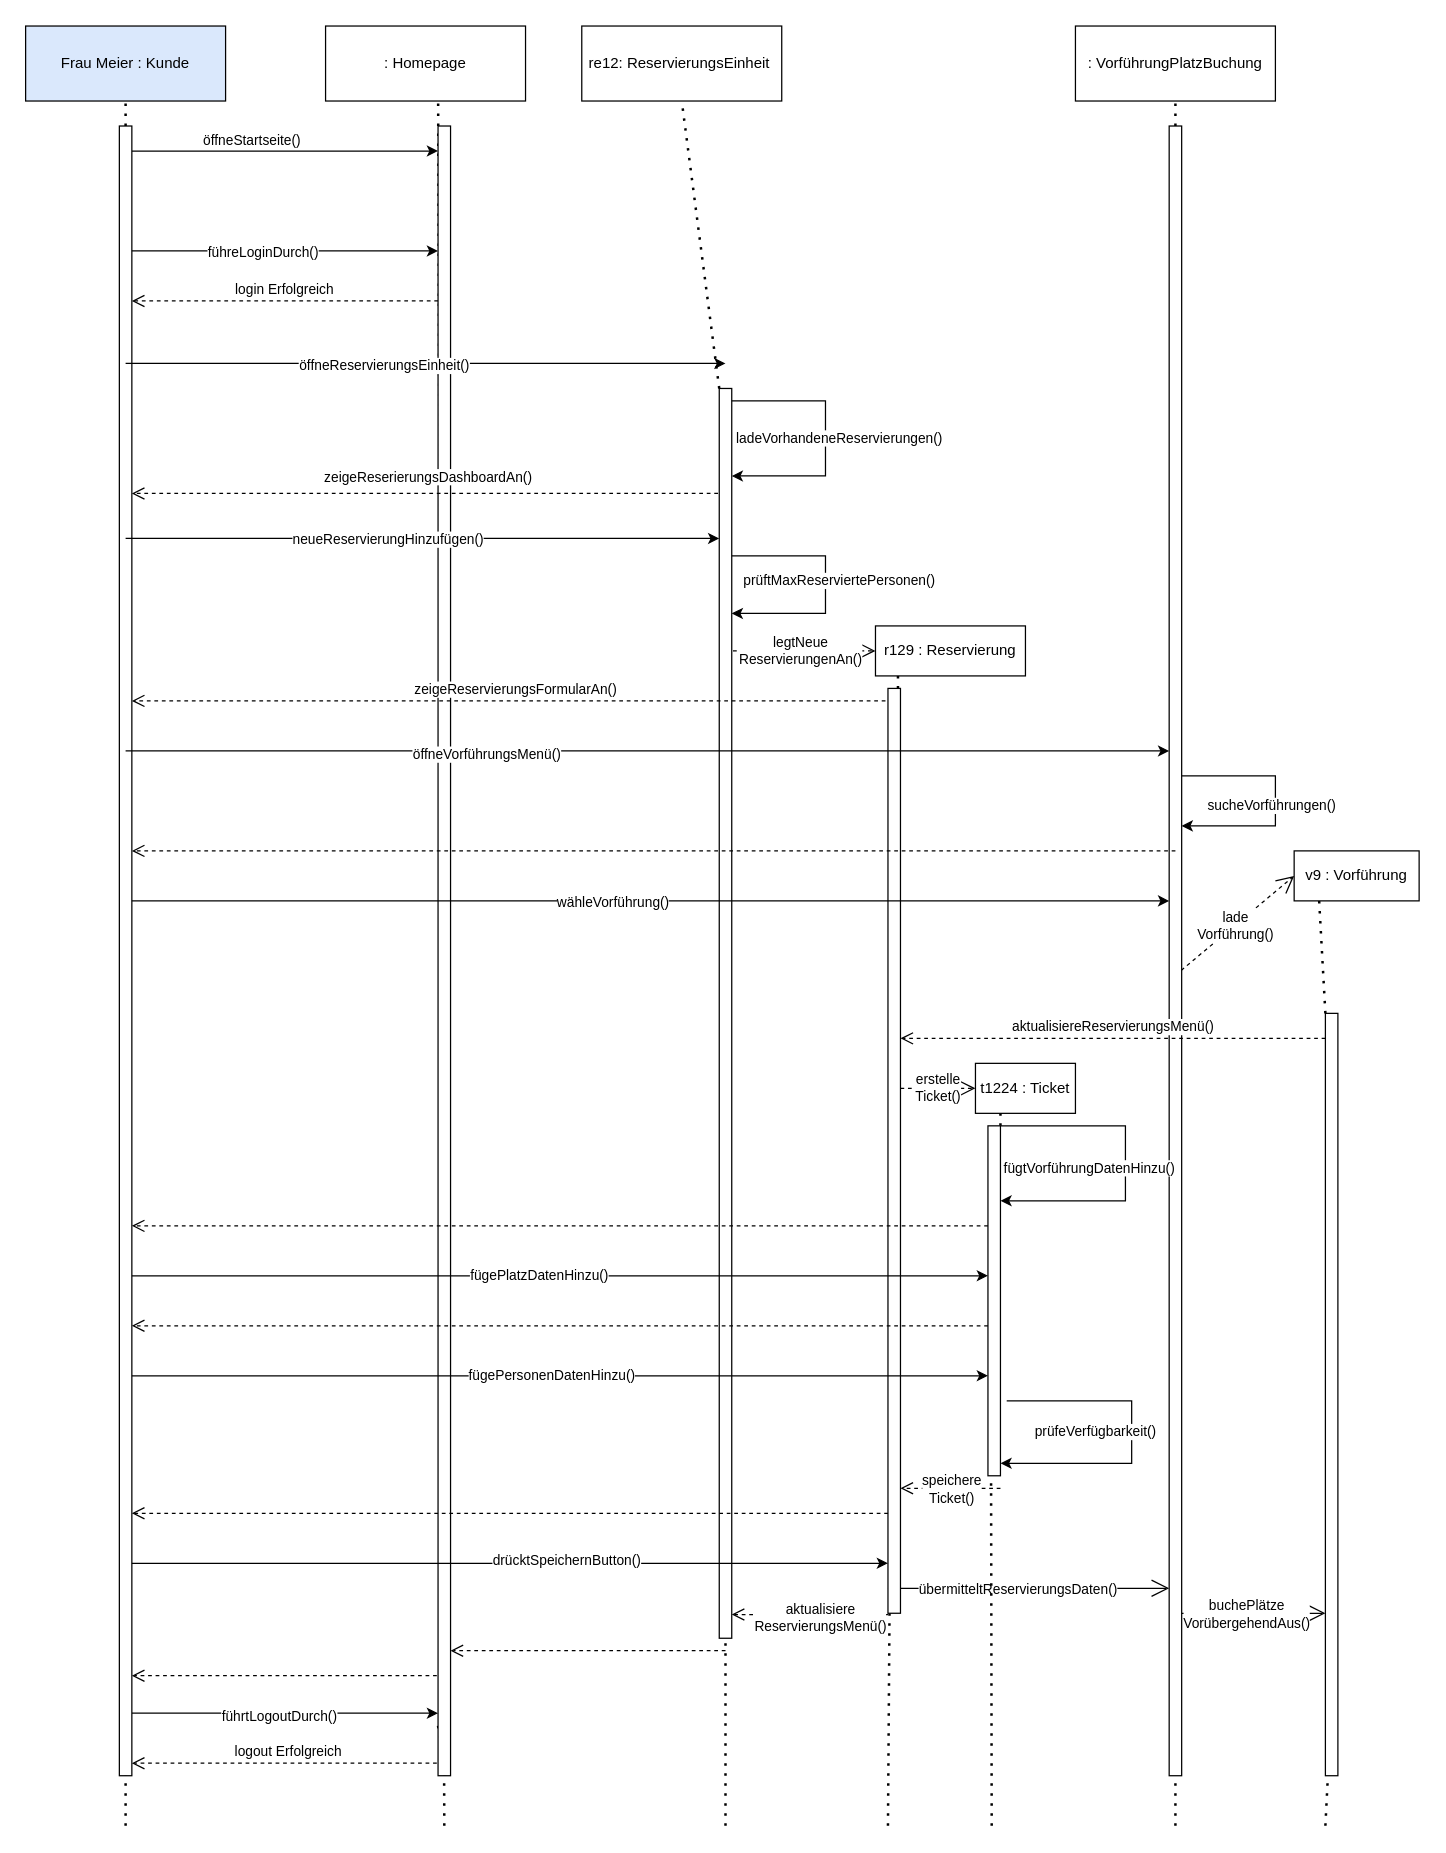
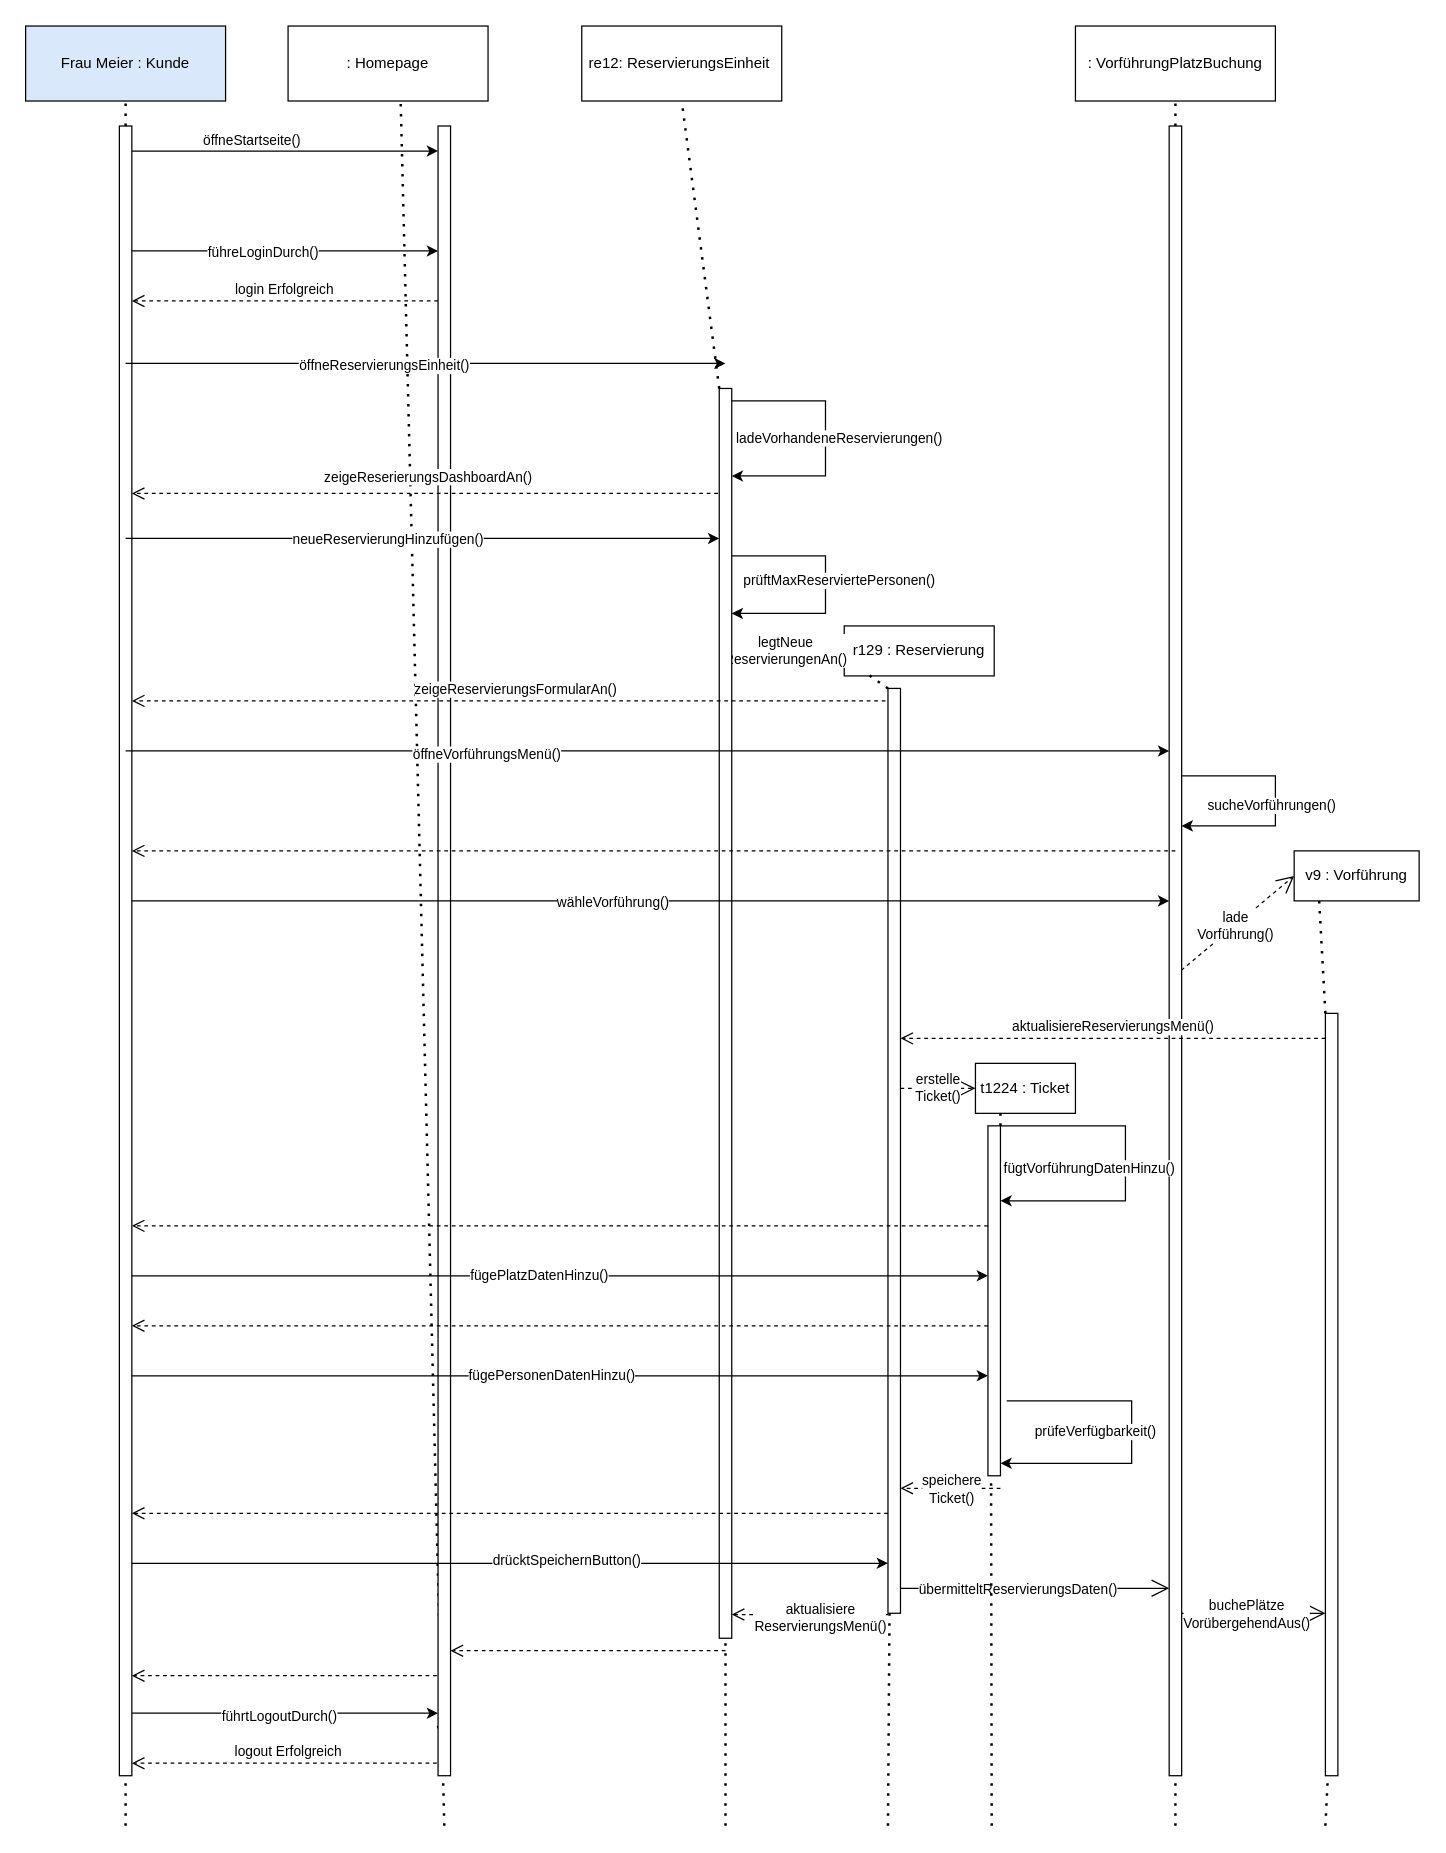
node ": Homepage": moved (426, 63) -> (388, 63)
node "r129 : Reservierung": moved (951, 651) -> (919, 651)
